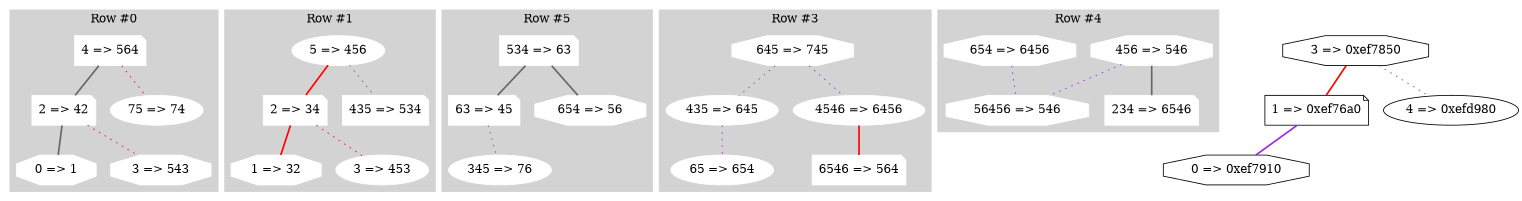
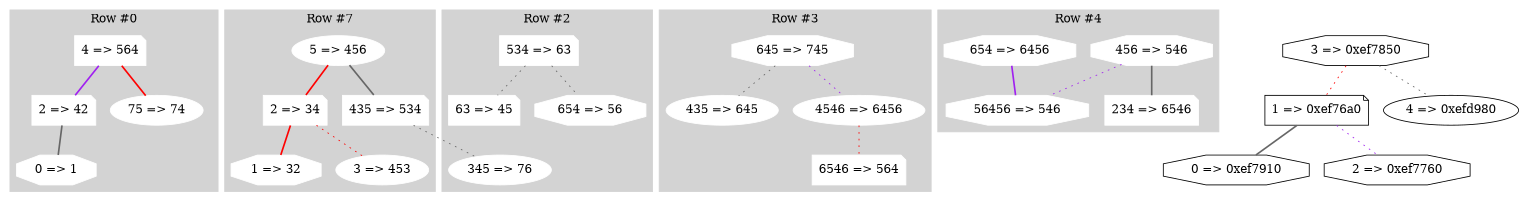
cluster "Row #1": label "Row #1" -> "Row #7"
cluster "Row #5": label "Row #5" -> "Row #2"
edge "5 => 456" -- "435 => 534": style dotted -> bold
edge "4 => 564" -- "2 => 42": color gray40 -> purple
edge "4 => 564" -- "75 => 74": style dotted -> bold
edge "534 => 63" -- "63 => 45": style bold -> dotted
edge "534 => 63" -- "654 => 56": style bold -> dotted
edge "654 => 6456" -- "56456 => 546": style dotted -> bold
edge "3 => 0xef7850" -- "1 => 0xef76a0": style bold -> dotted
edge "63 => 45" -- "345 => 76": now "435 => 534" -- "345 => 76"
edge "4546 => 6456" -- "6546 => 564": style bold -> dotted
edge "1 => 0xef76a0" -- "0 => 0xef7910": color purple -> gray40
node "3 => 543": removed
node "65 => 654": removed
node "2 => 0xef7760": added
